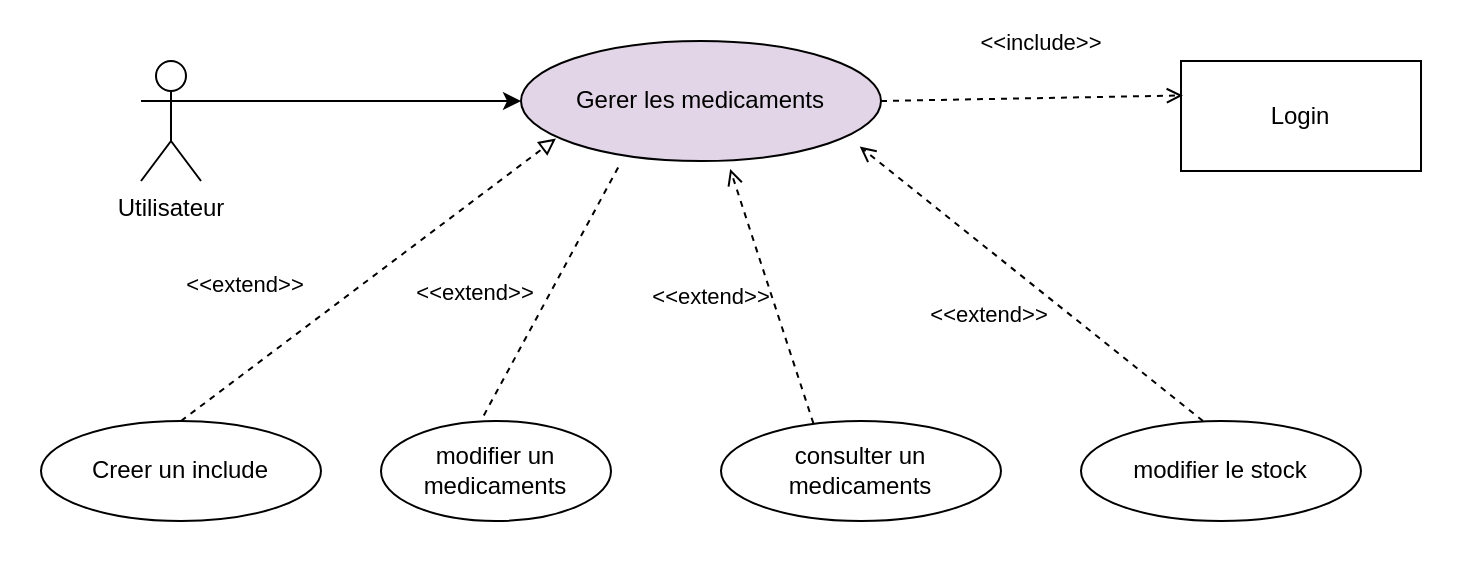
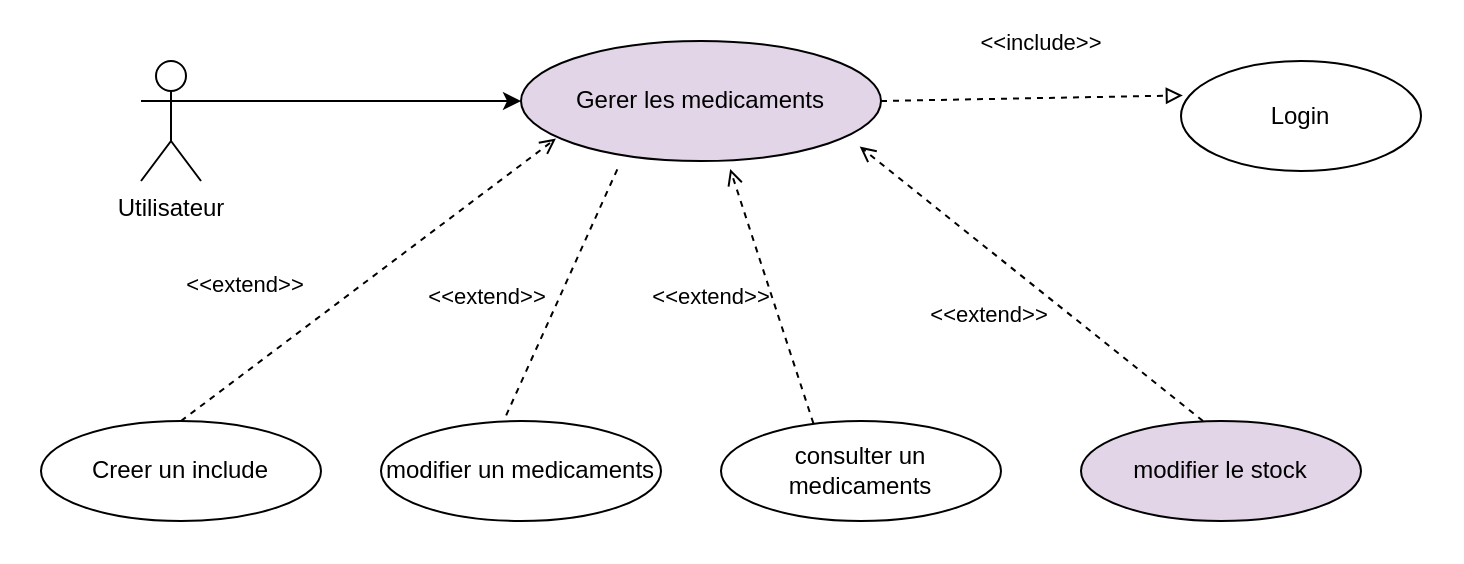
edge "Gerer les medicaments" -> "Login": arrowhead open -> block
node "Login": shape rectangle -> ellipse
edge "Creer un include" -> "Gerer les medicaments": arrowhead block -> open
node "modifier un medicaments": size 230x100 -> 280x100
node "modifier le stock": fillcolor #ffffff -> #e1d5e7
